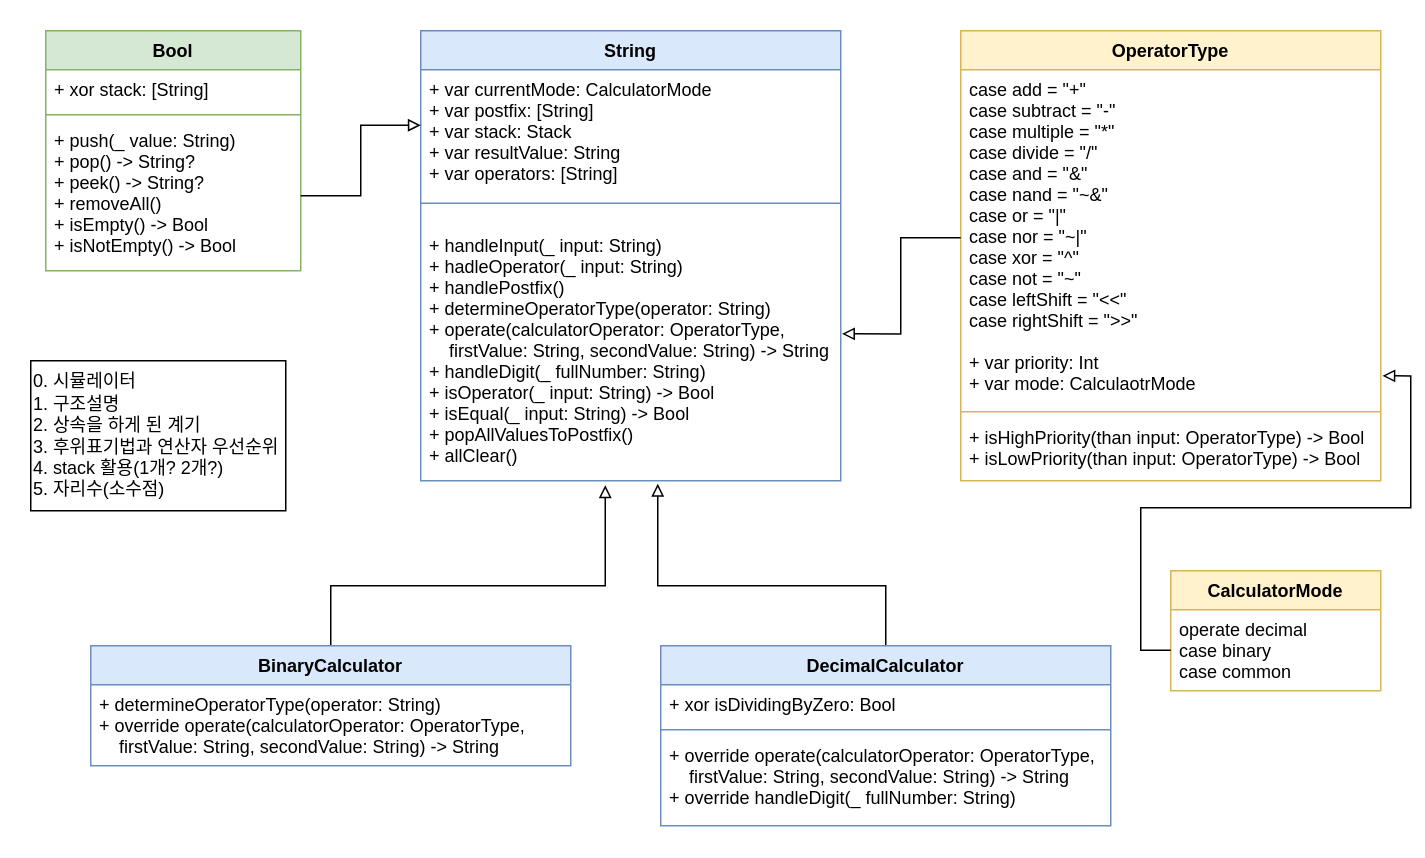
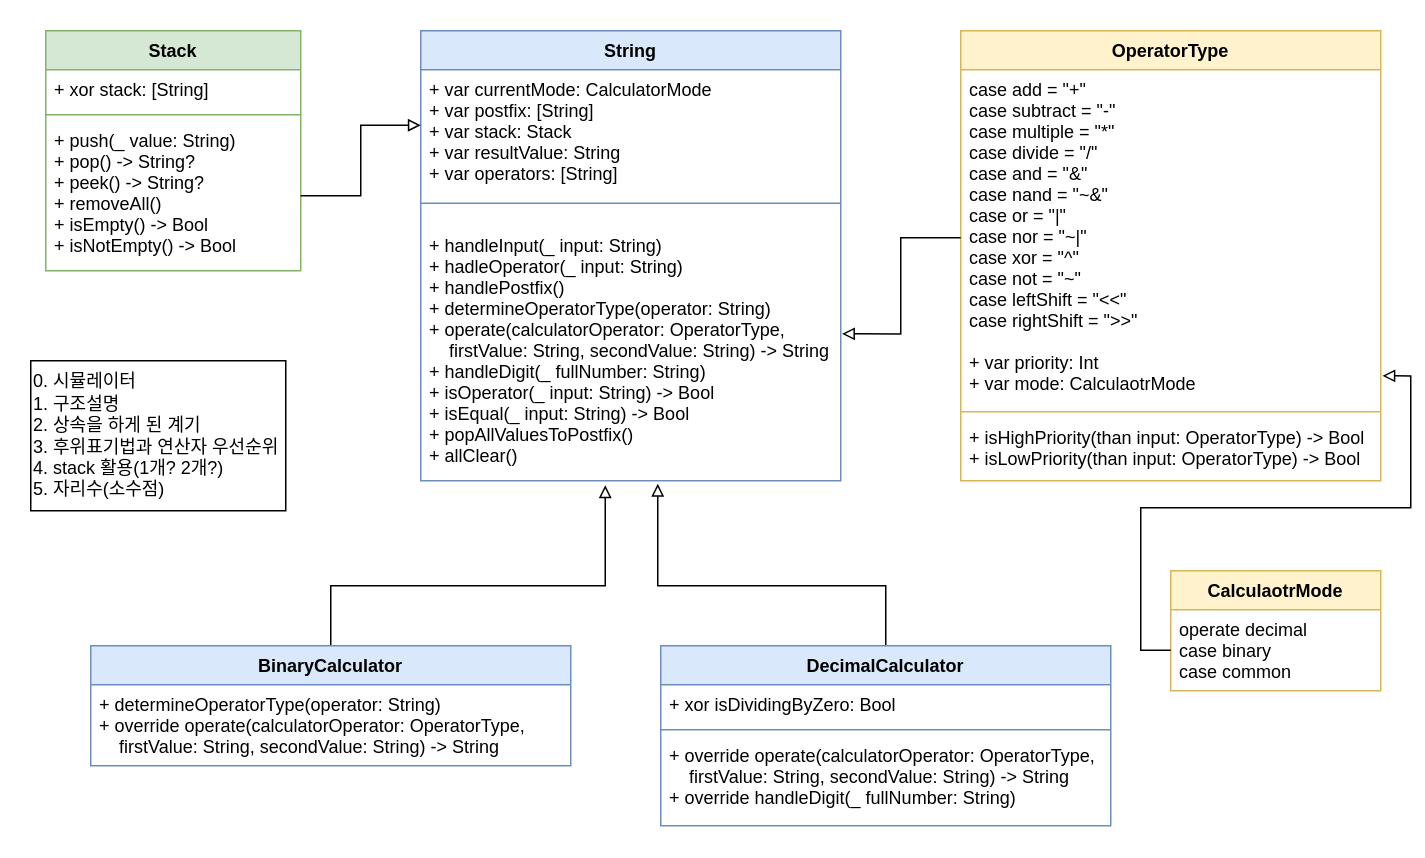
node "Bool": label "Bool" -> "Stack"
node "CalculatorMode": label "CalculatorMode" -> "CalculaotrMode"
